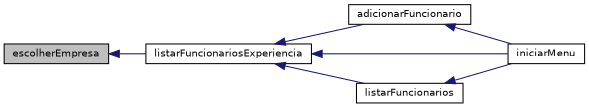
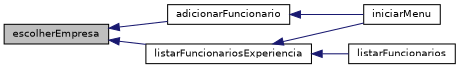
edge "adicionarFuncionario" -> "listarFuncionariosExperiencia": now "adicionarFuncionario" -> "escolherEmpresa"
edge "iniciarMenu" -> "listarFuncionarios": removed
